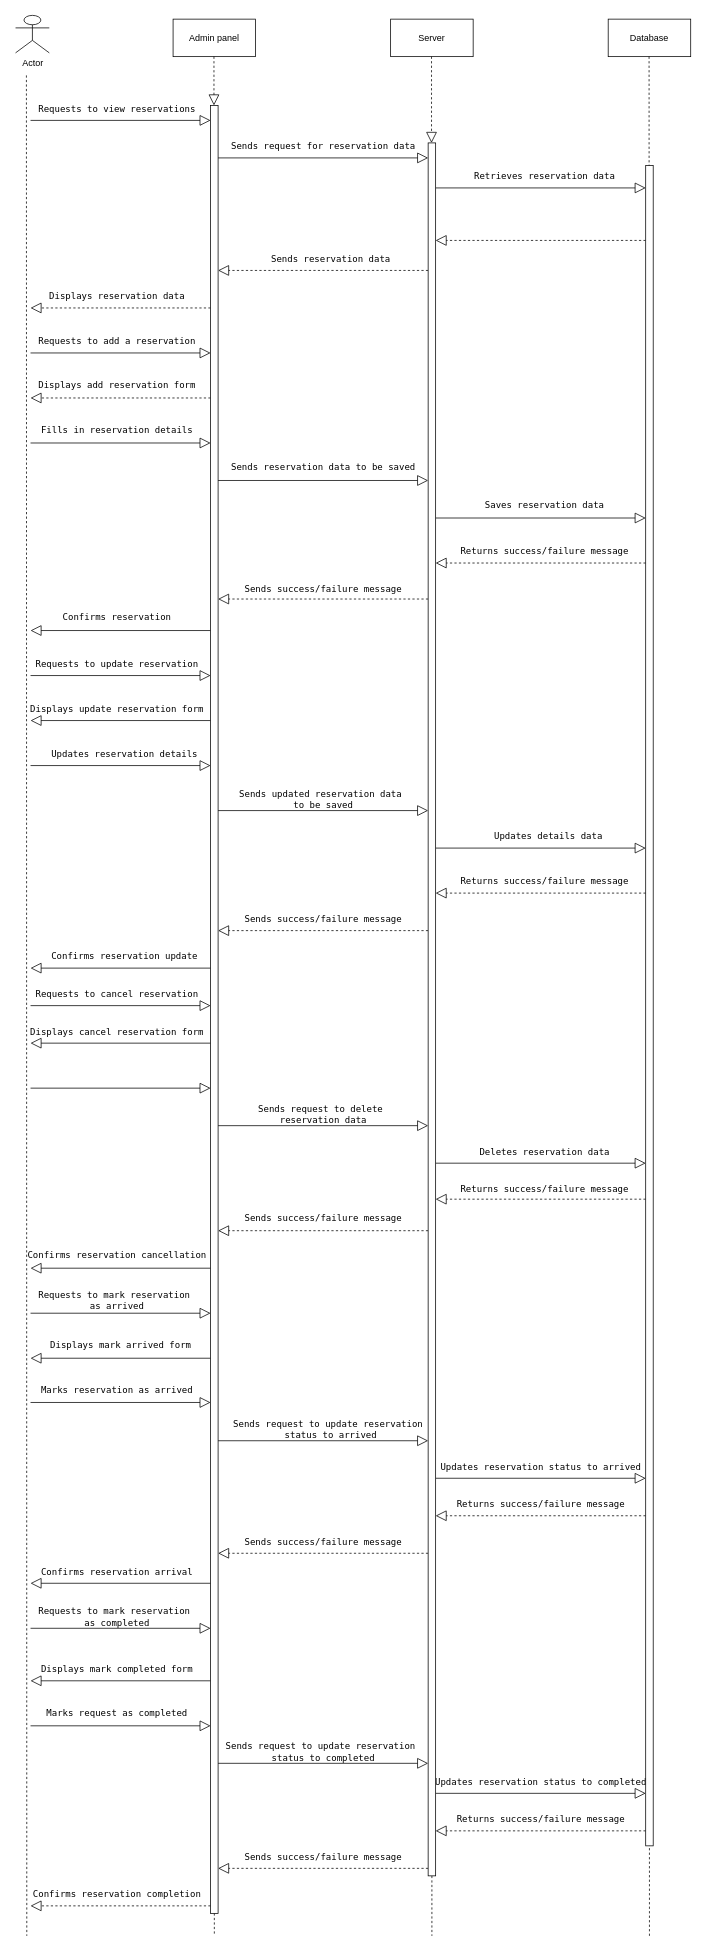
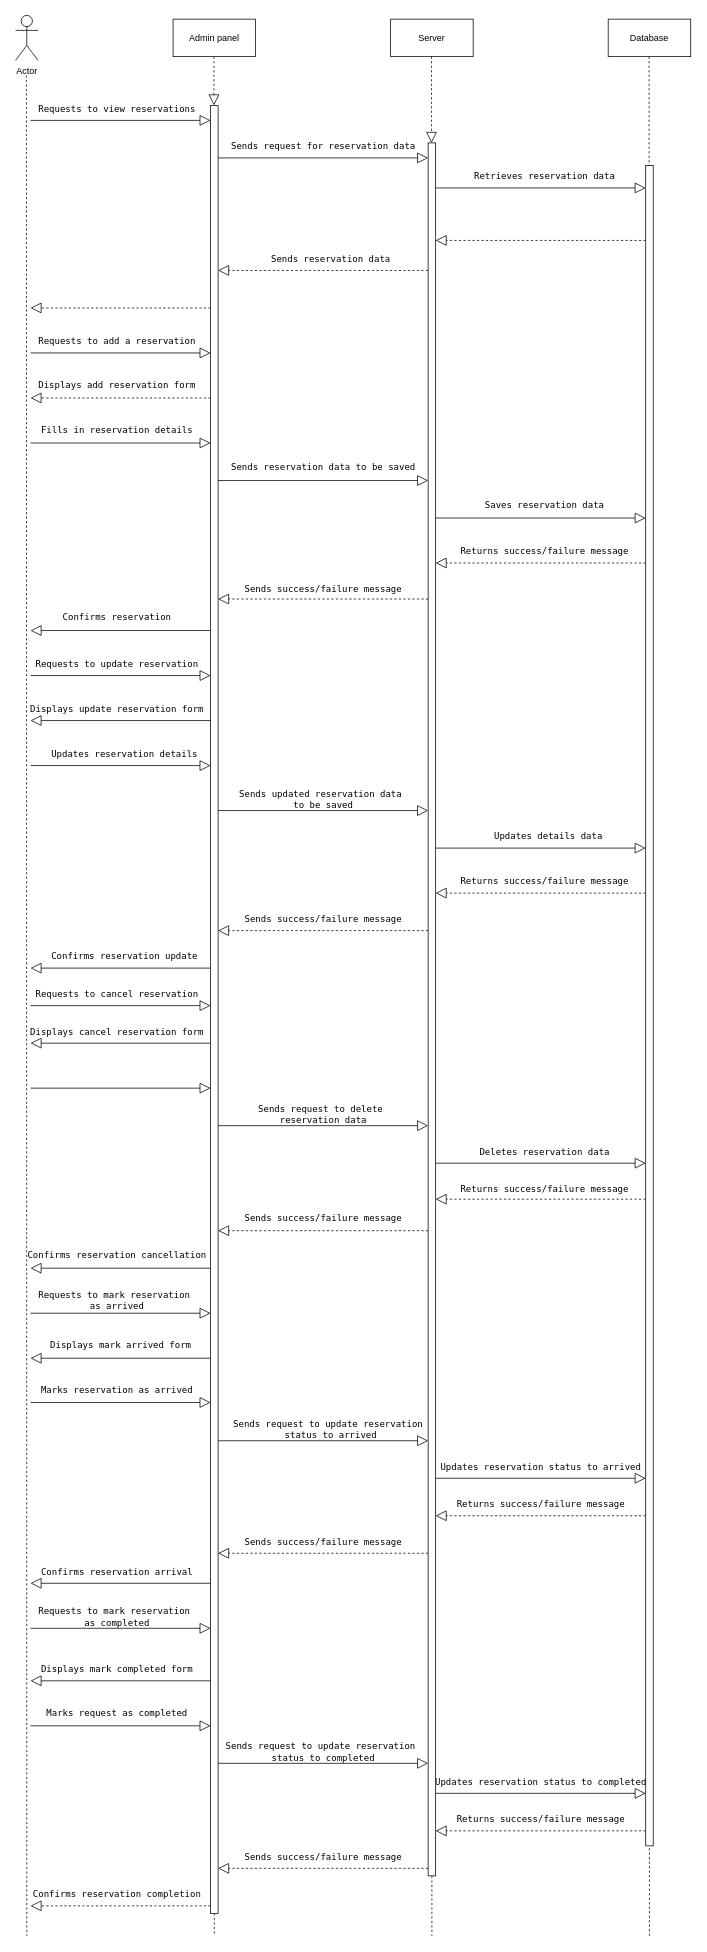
node "Actor": size 34x38 -> 23x45
node "Displays reservation data": removed
